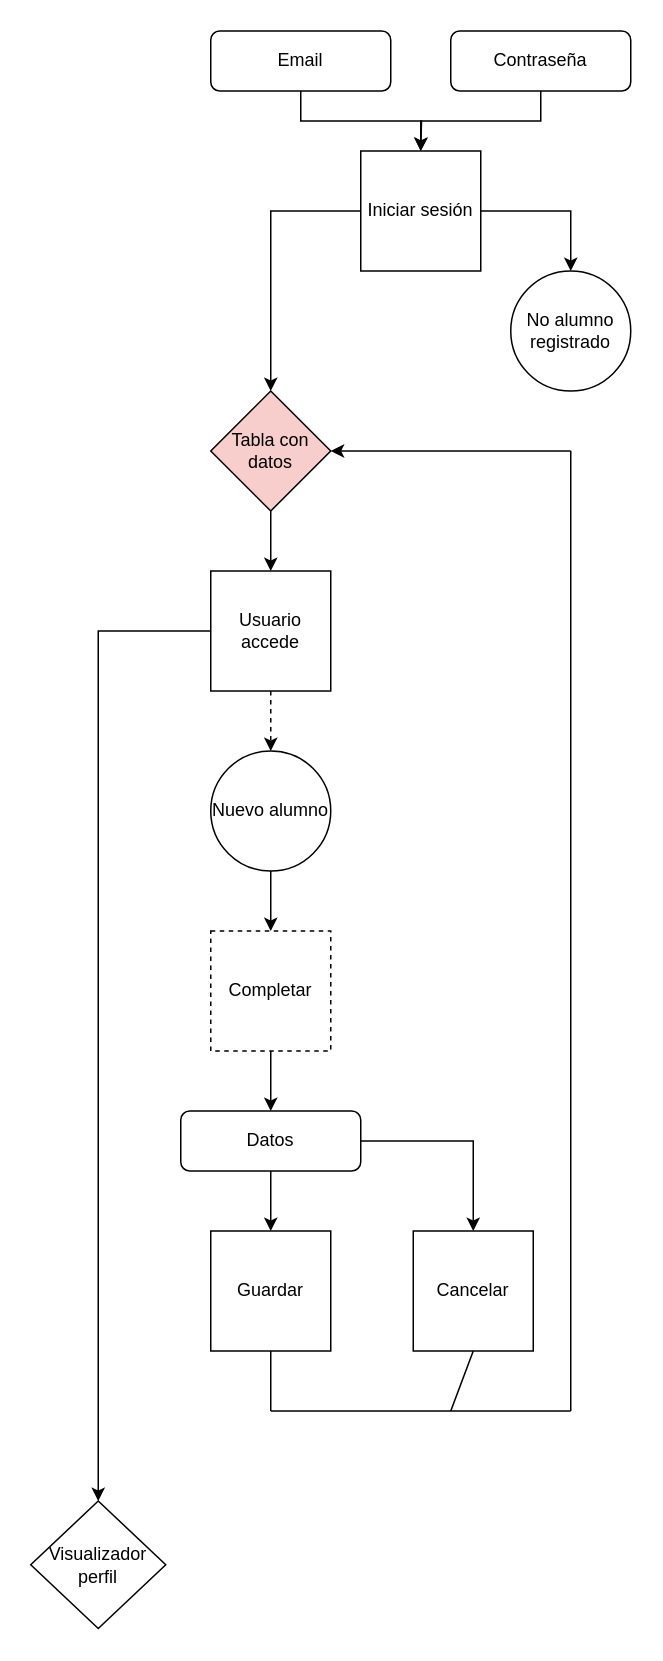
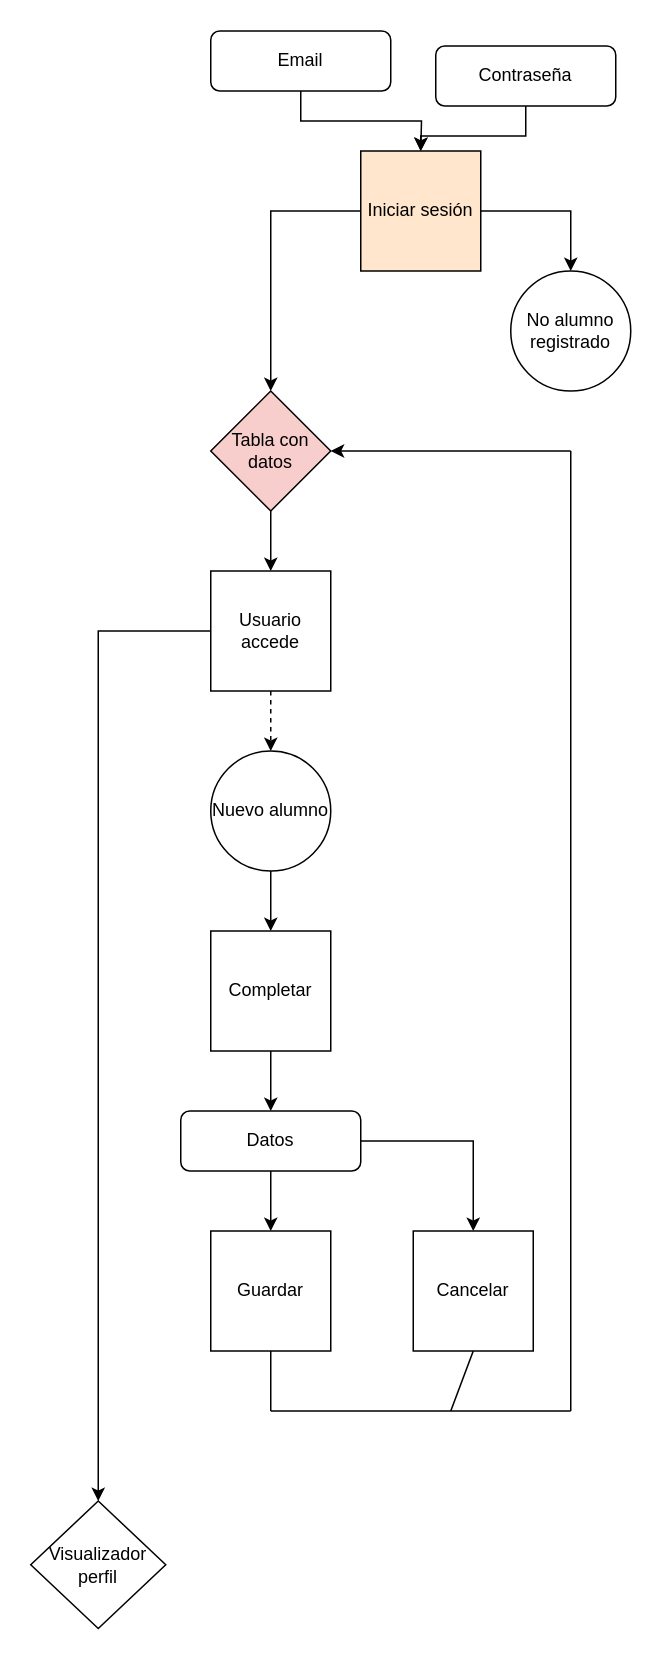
node "Contraseña": moved (541, 61) -> (526, 76)
node "Iniciar sesión": fillcolor #ffffff -> #ffe6cc
node "Completar": style dashed -> solid
